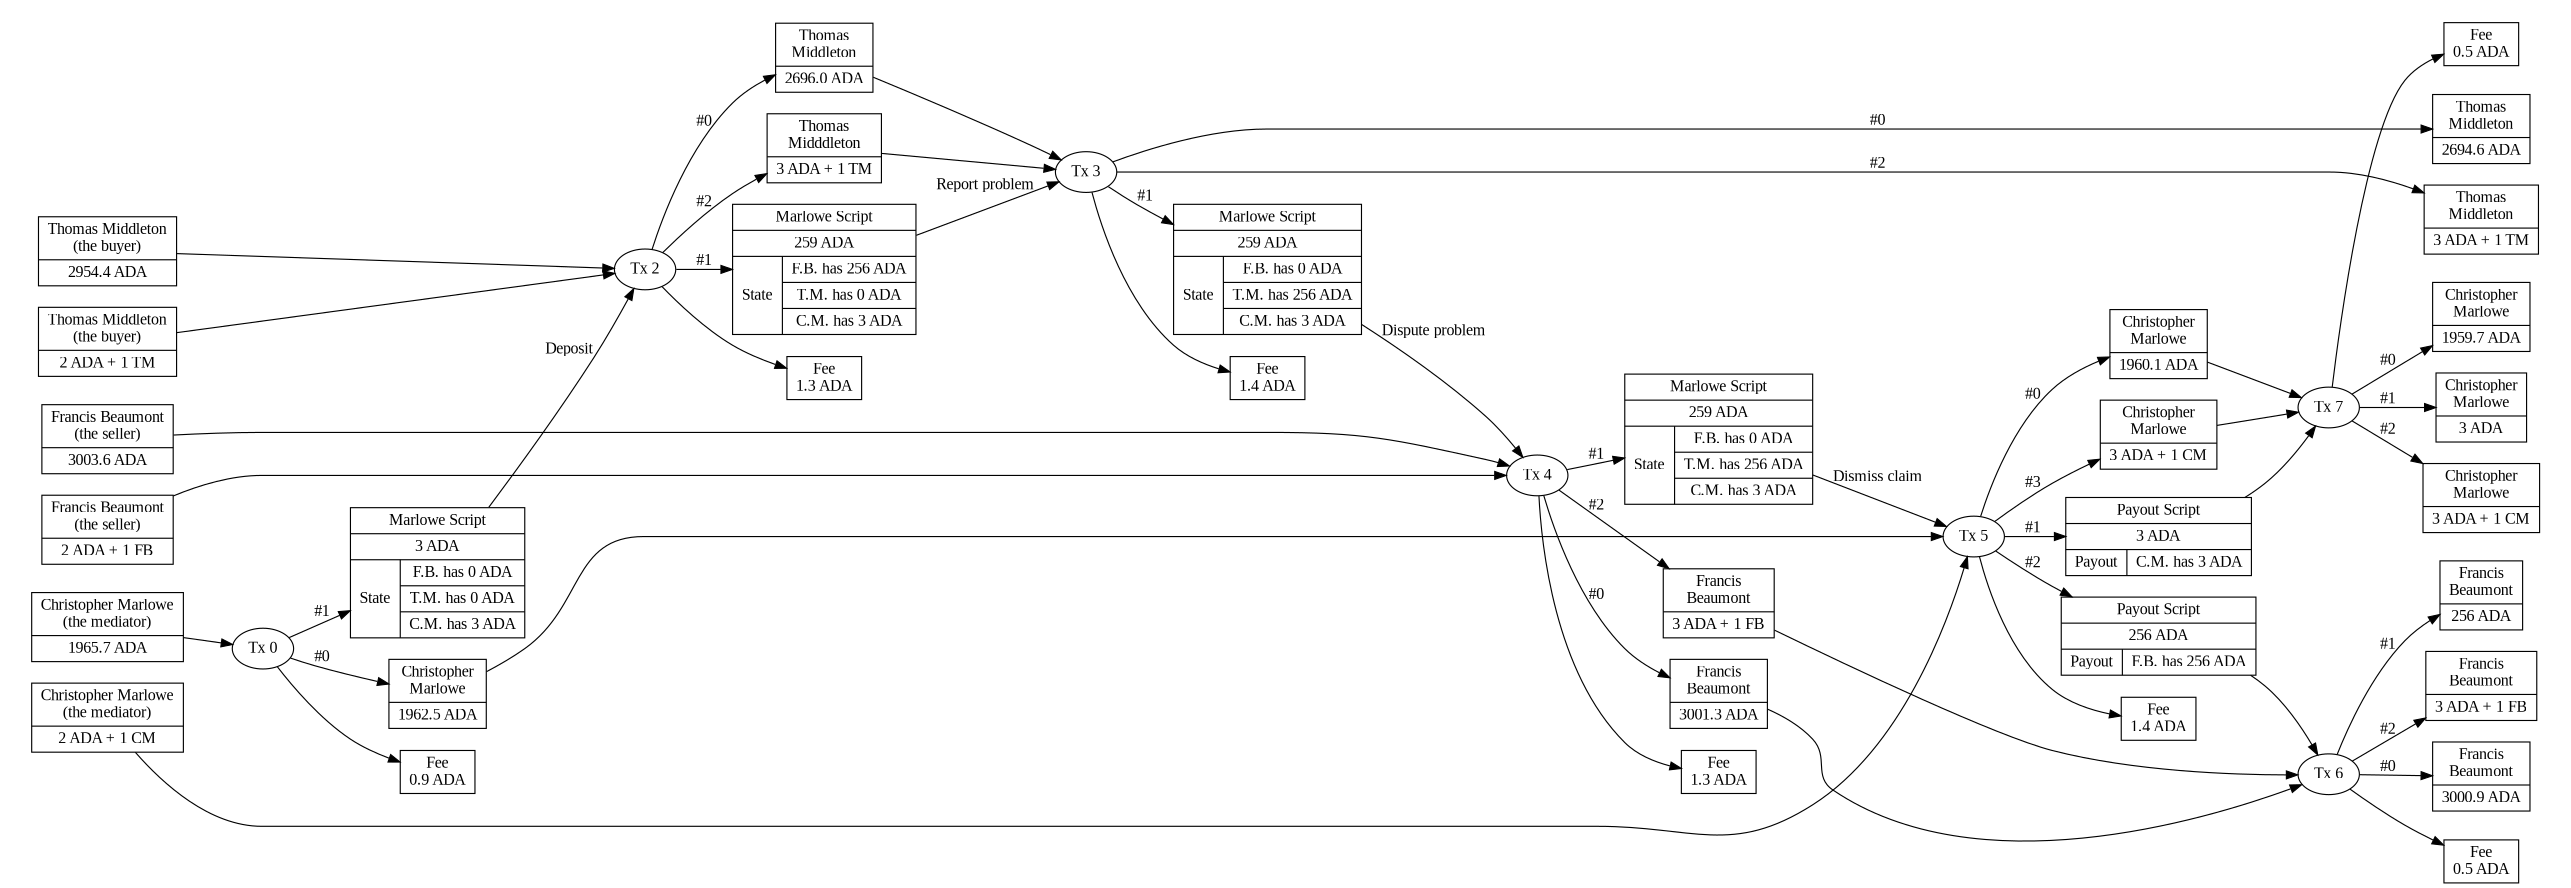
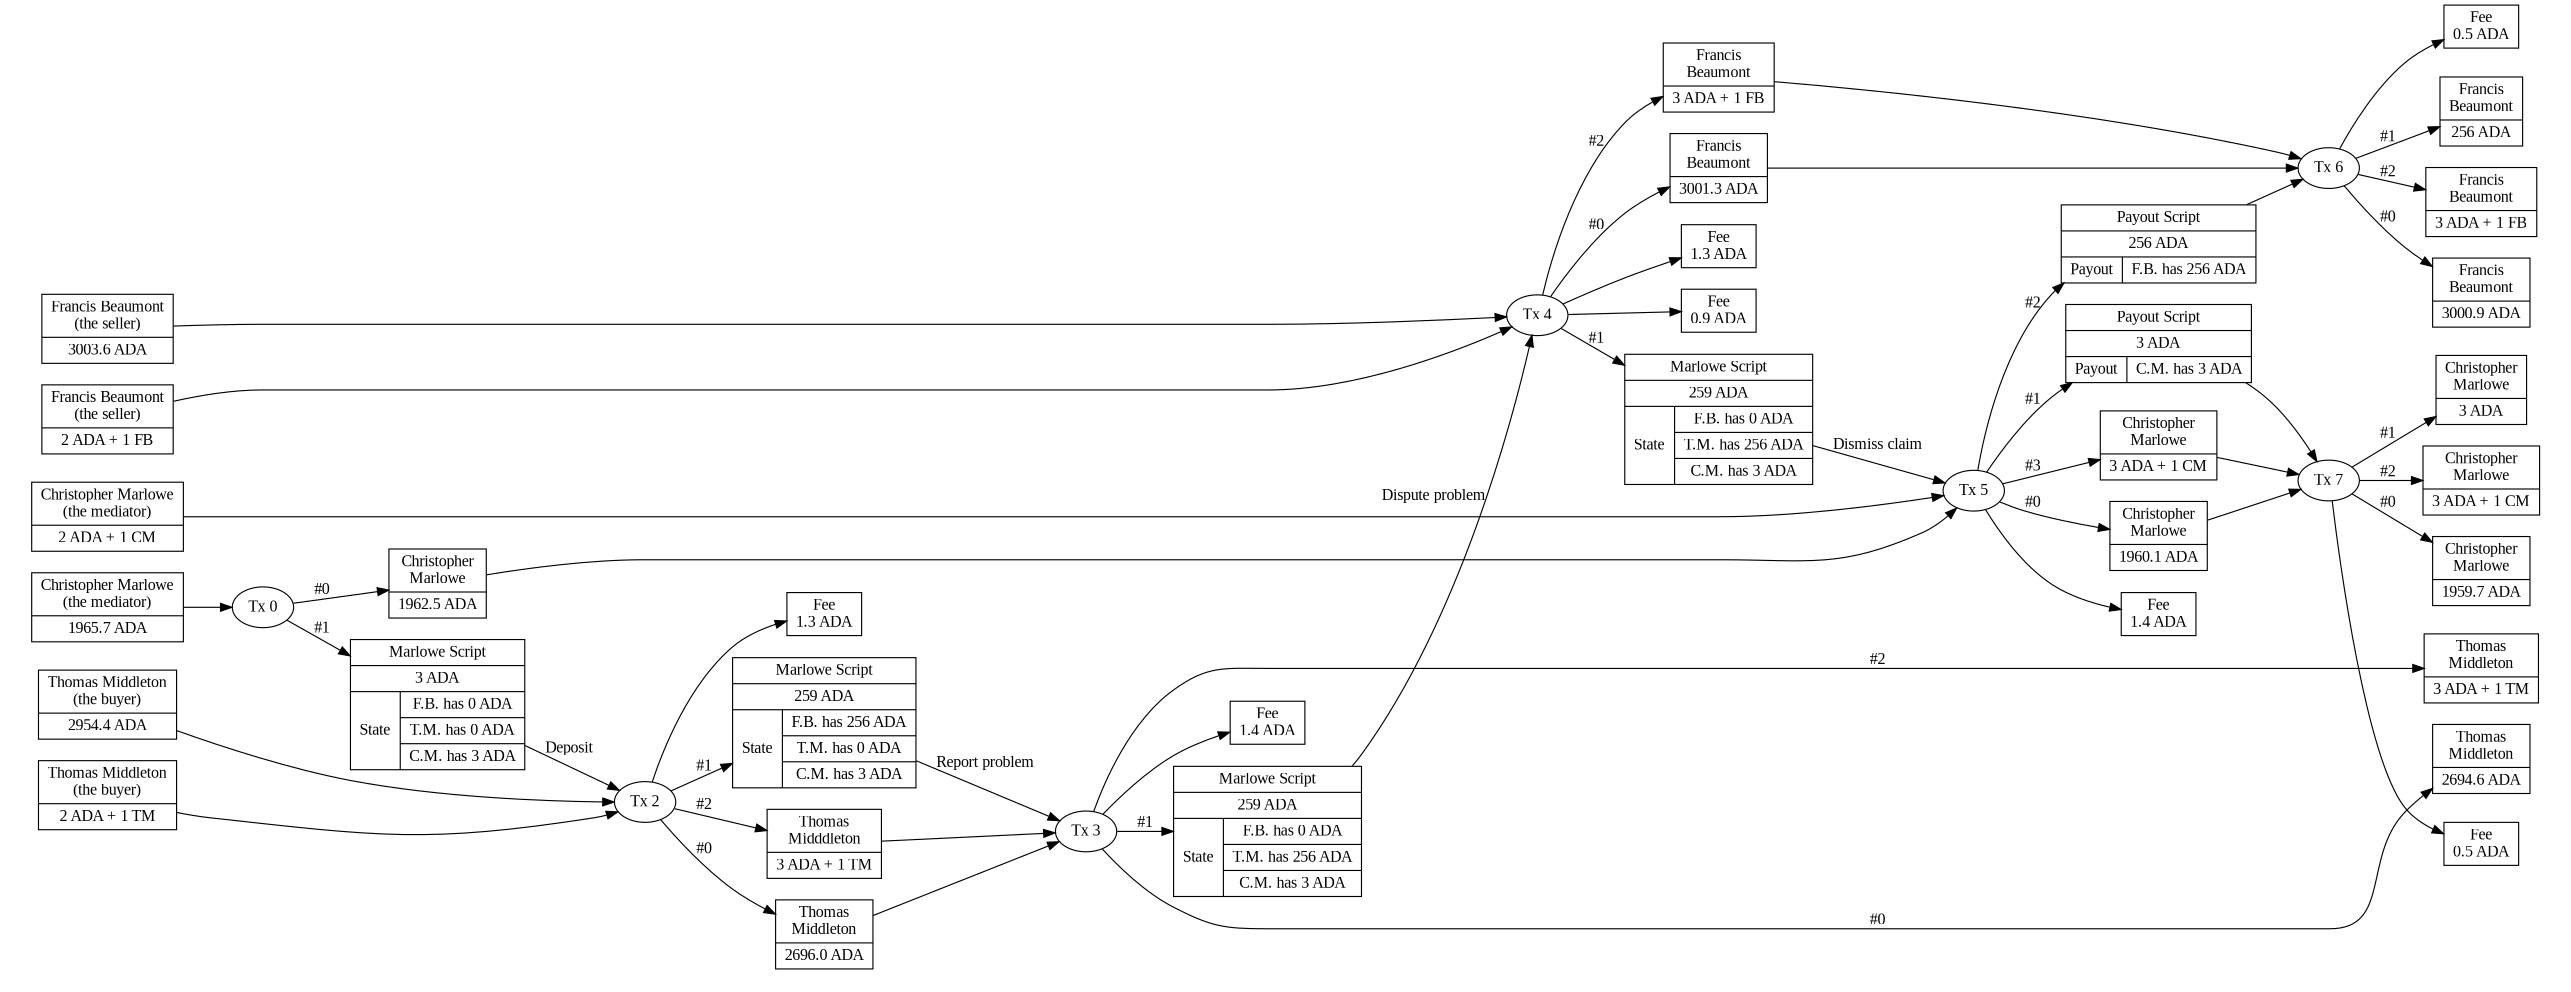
edge "Tx 0" -> "Fee 0.9 ADA": now "Tx 4" -> "Fee 0.9 ADA"
